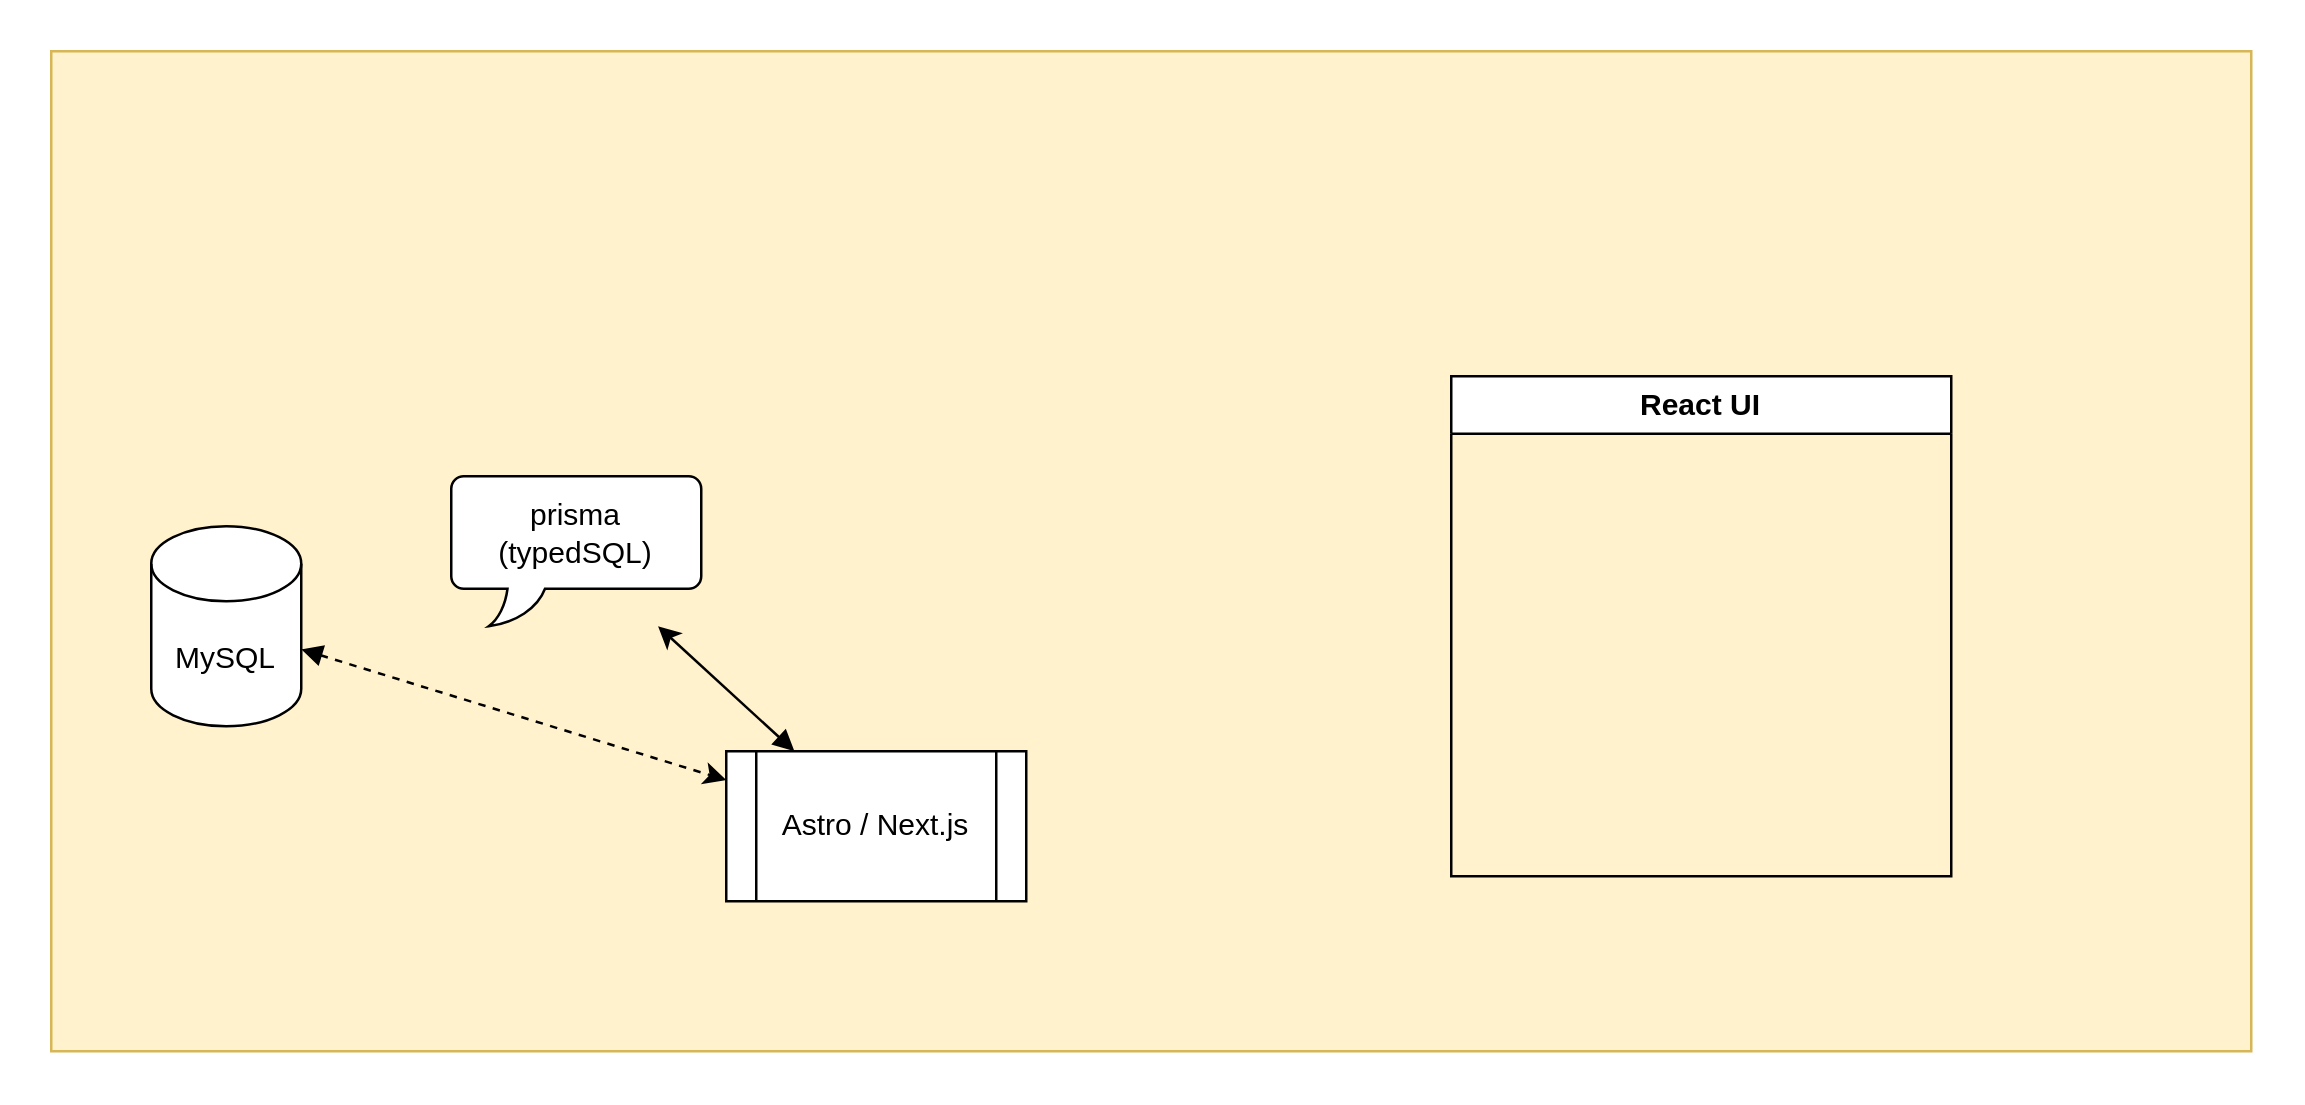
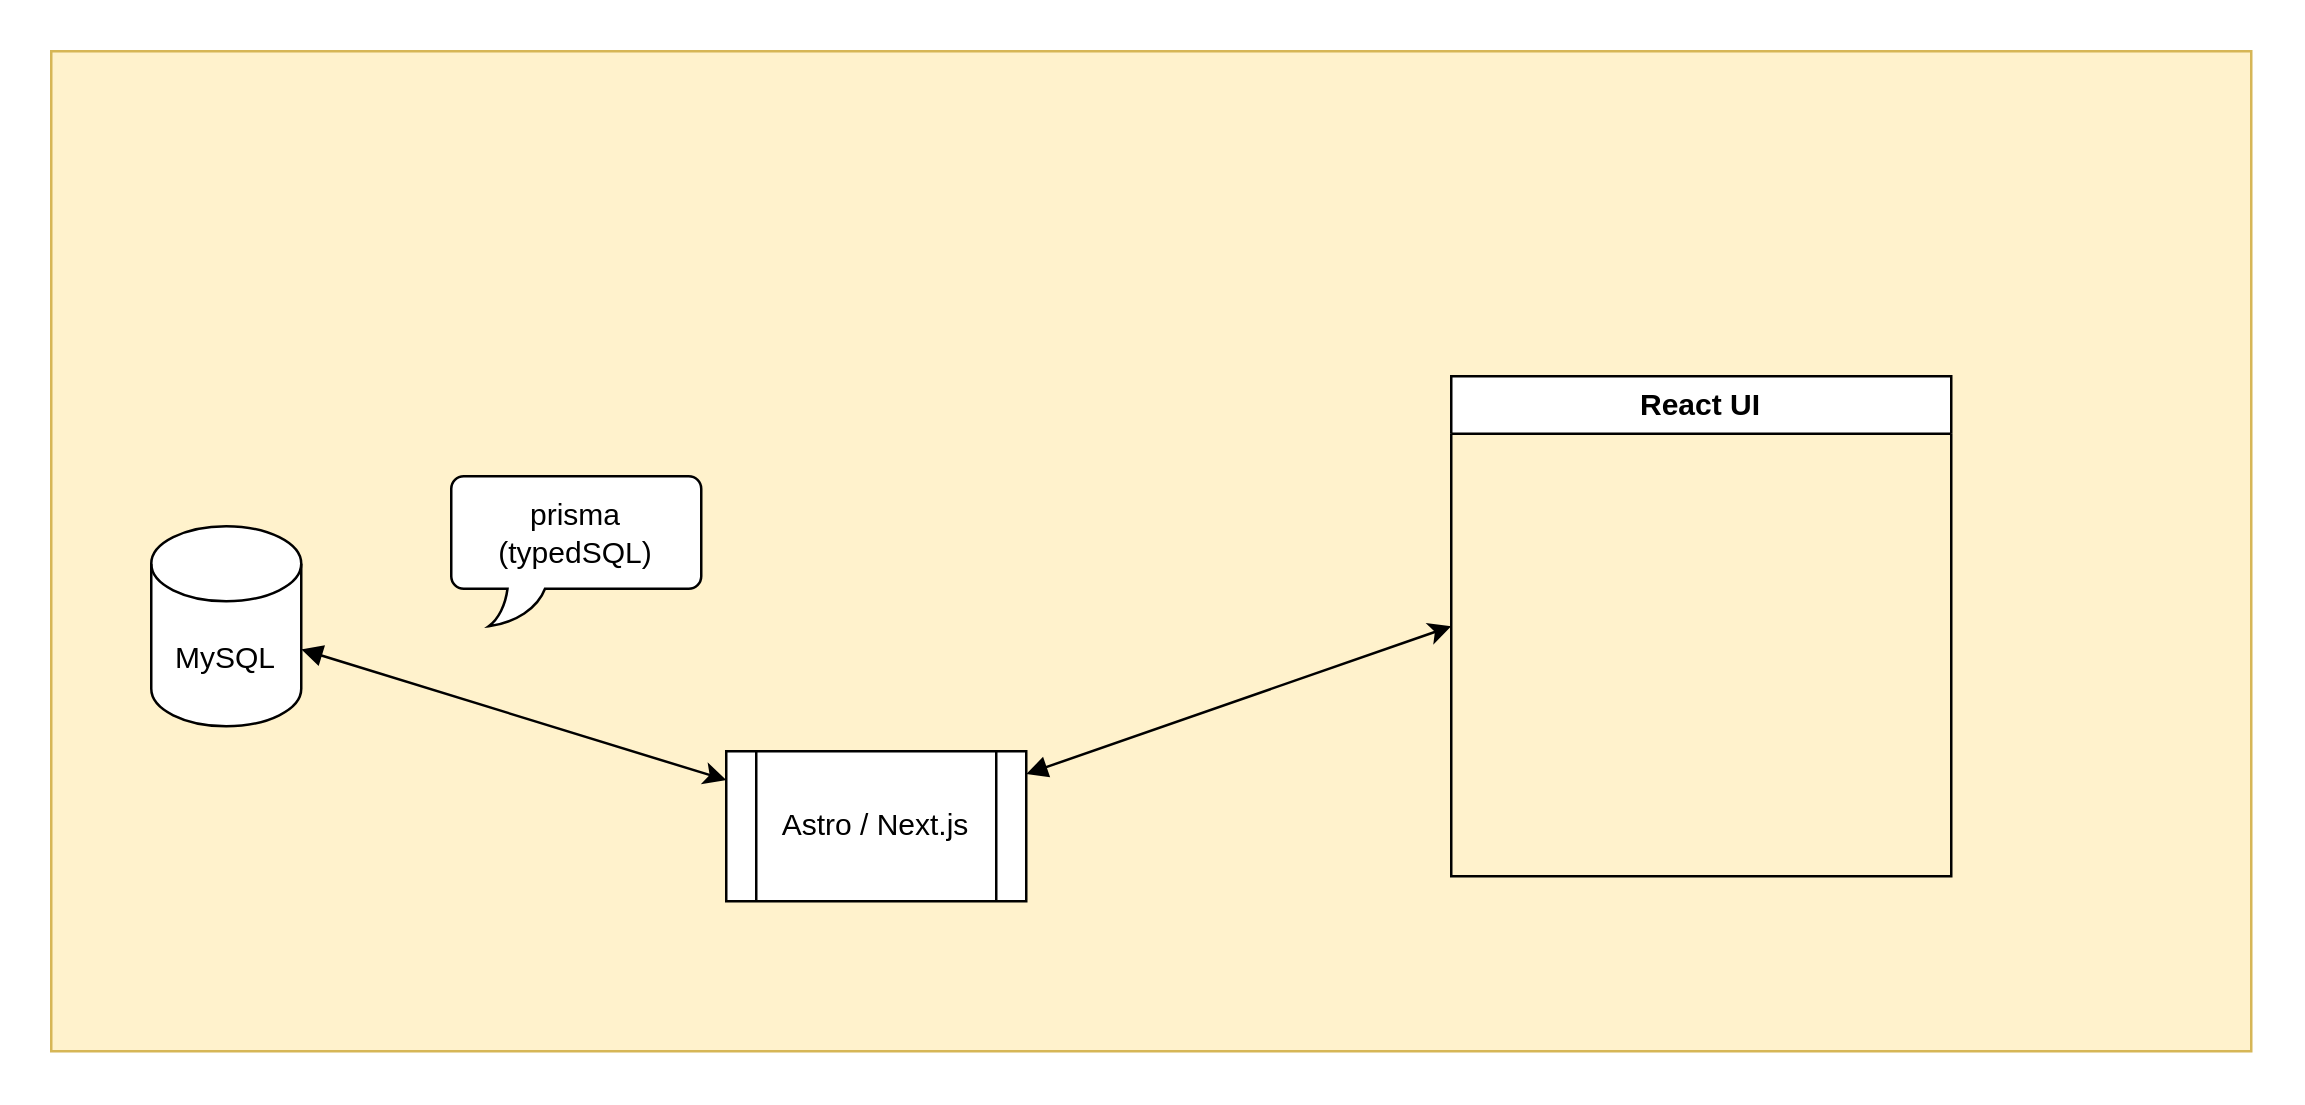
edge "prisma (typedSQL)" -- "Astro / Next.js": now "React UI" -- "Astro / Next.js"
edge "MySQL" -- "Astro / Next.js": style dashed -> solid
